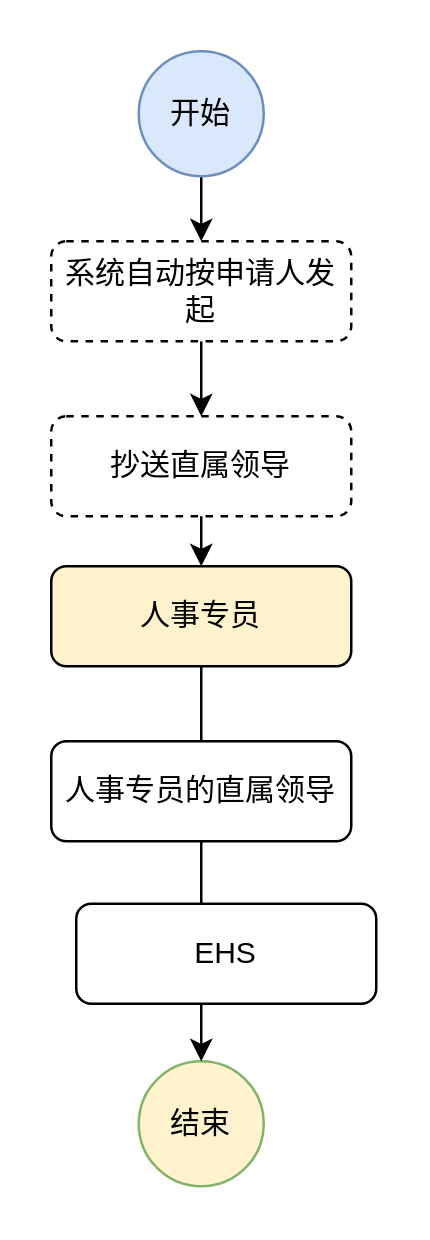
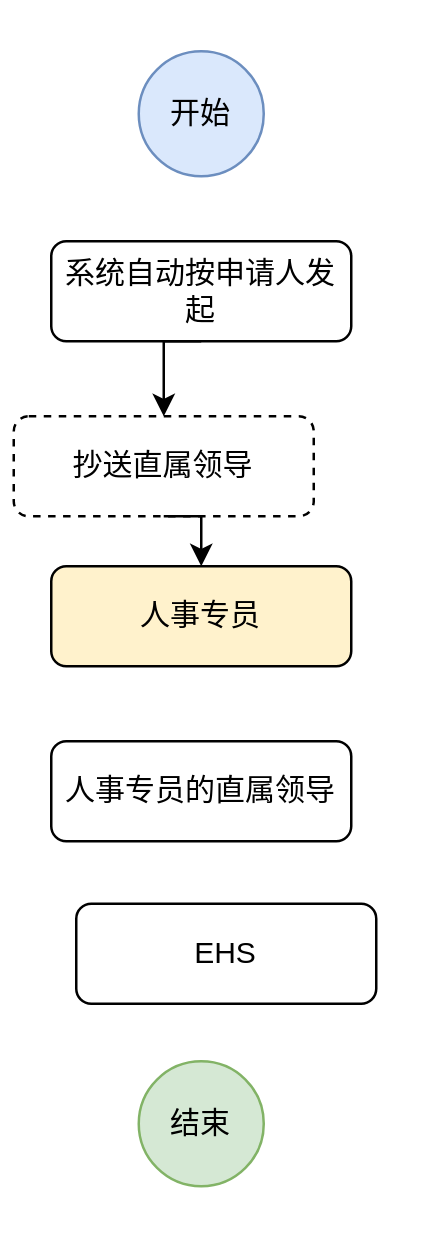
edge "开始" -> "系统自动按申请人发起": removed
node "系统自动按申请人发起": style dashed -> solid
node "抄送直属领导": moved (201, 466) -> (164, 466)
edge "人事专员" -> "结束": removed
node "结束": fillcolor #fff2cc -> #d5e8d4
